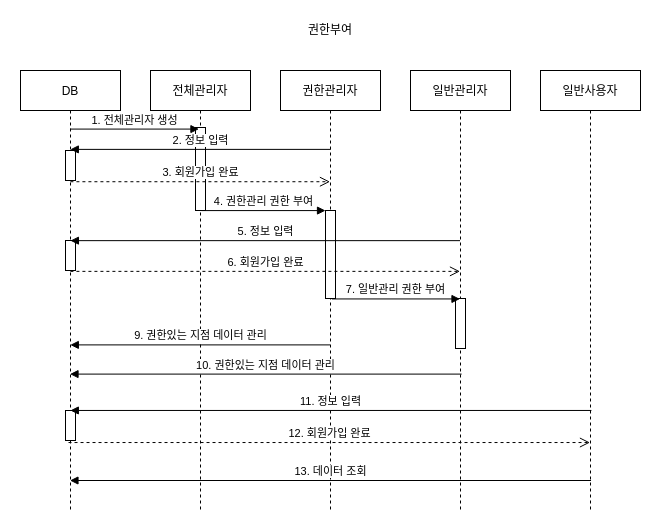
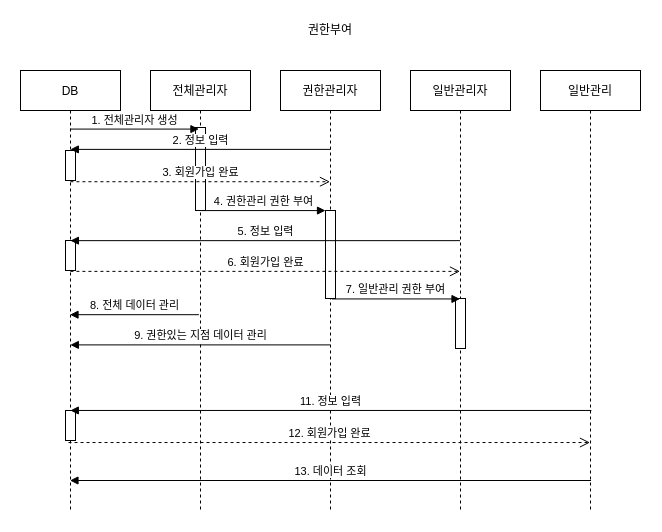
node "일반사용자": label "일반사용자" -> "일반관리"
edge "전체관리자" -> "DB": added, label "8. 전체 데이터 관리"
edge "일반관리자" -> "DB": removed, label "10. 권한있는 지점 데이터 관리"
